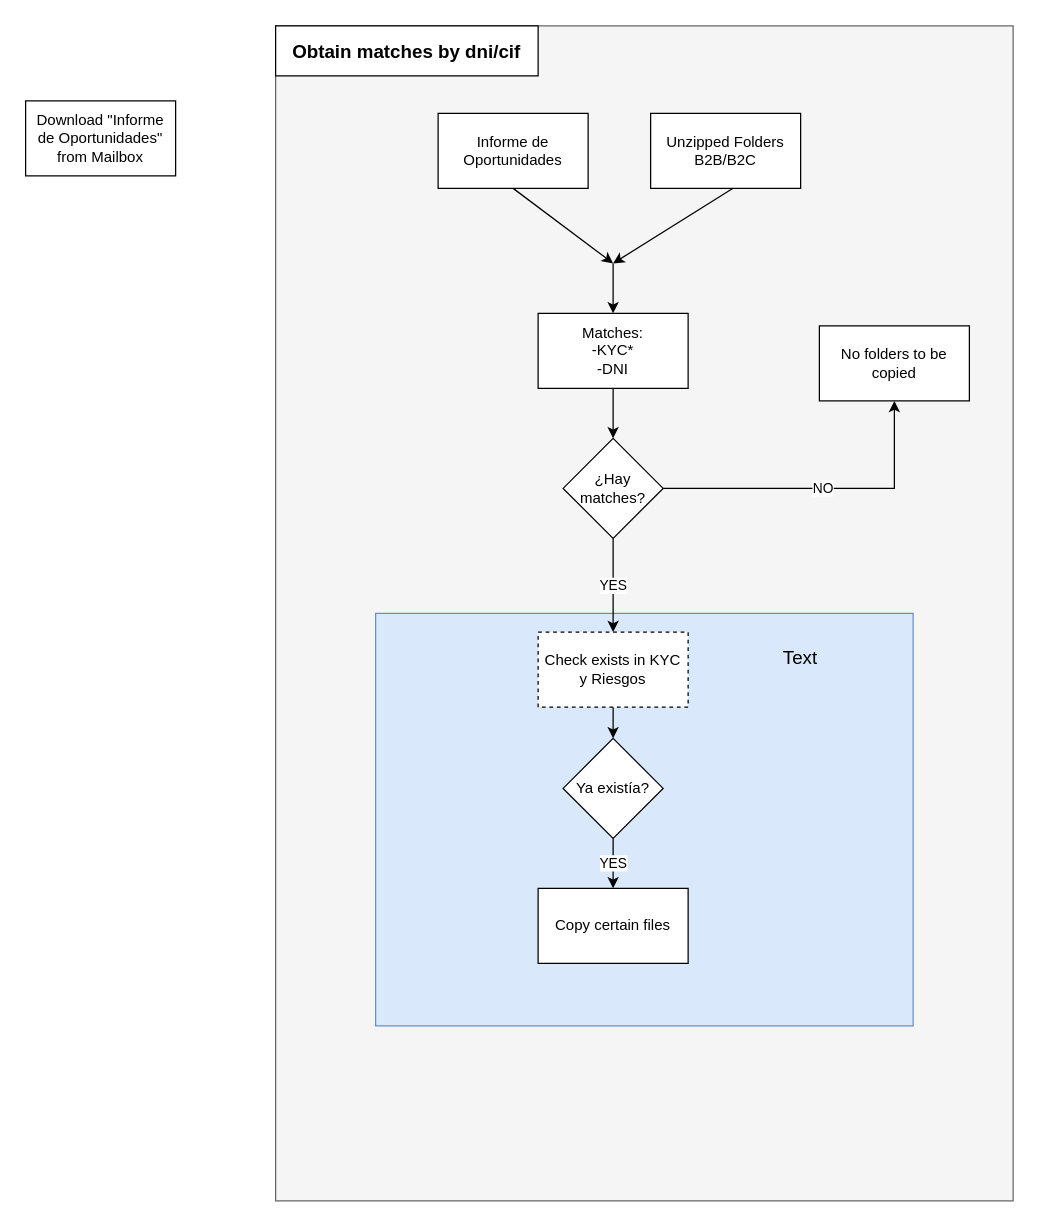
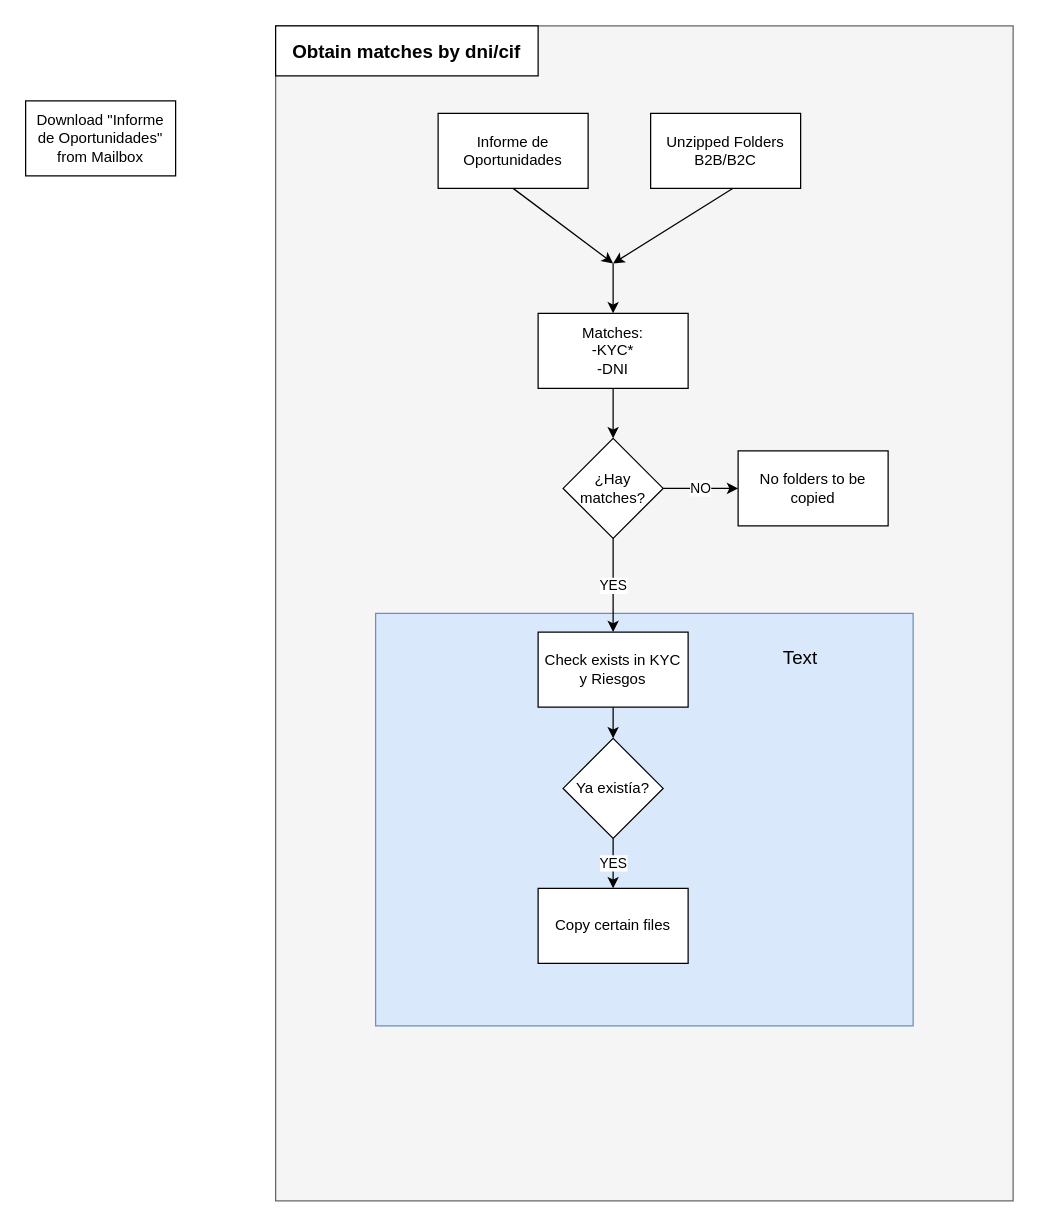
node "No folders to be copied": moved (894, 363) -> (813, 488)
node "Check exists in KYC y Riesgos": style dashed -> solid
